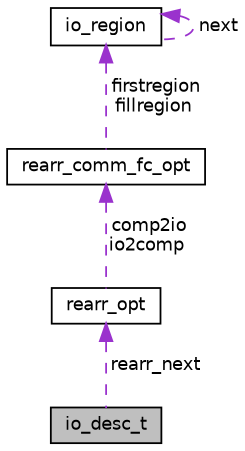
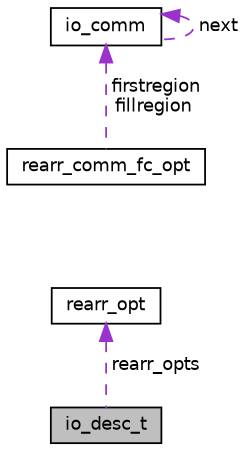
node "io_region": label "io_region" -> "io_comm"
edge "rearr_opt" -> "rearr_comm_fc_opt": removed, label "comp2io io2comp"
edge "io_desc_t" -> "rearr_opt": label " rearr_next" -> " rearr_opts"
